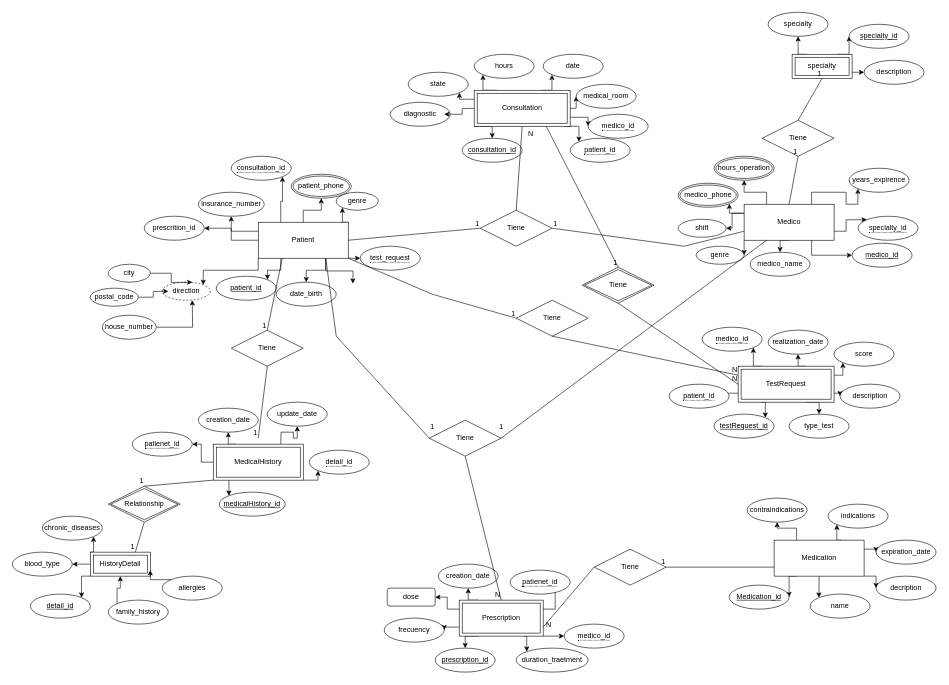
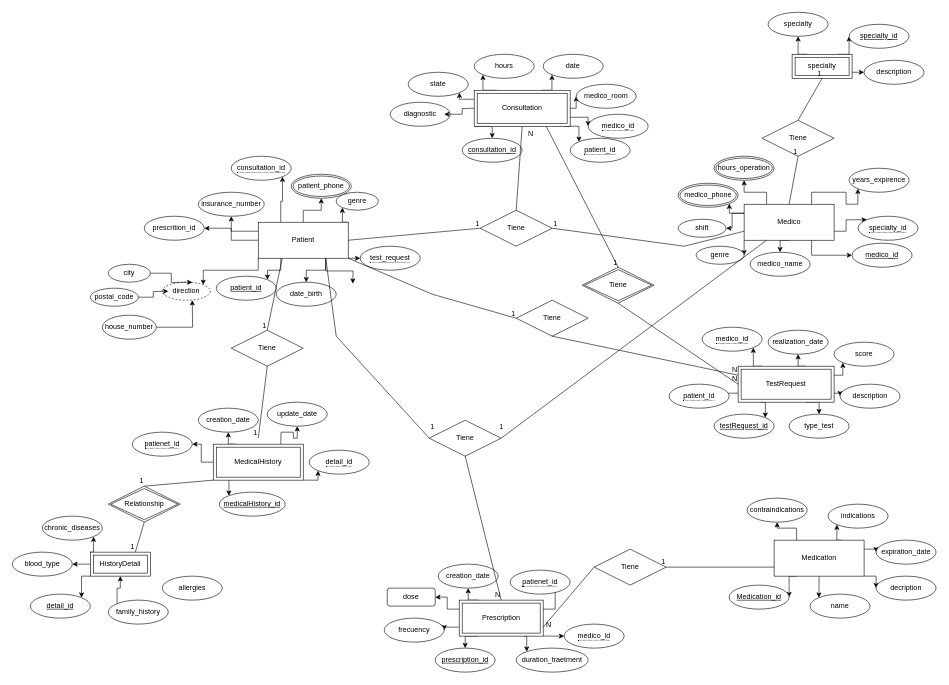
node "medical_room": label "medical_room" -> "medico_room"
edge "allergies" -> "HistoryDetail": removed
